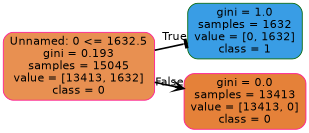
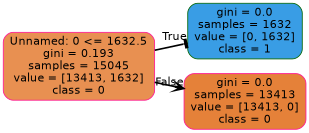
node "gini = 1.0 samples = 1632 value = [0, 1632] class = 1": label "gini = 1.0 samples = 1632 value = [0, 1632] class = 1" -> "gini = 0.0 samples = 1632 value = [0, 1632] class = 1"
